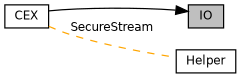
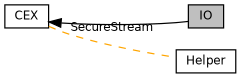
edge "CEX" -> "IO": reversed
